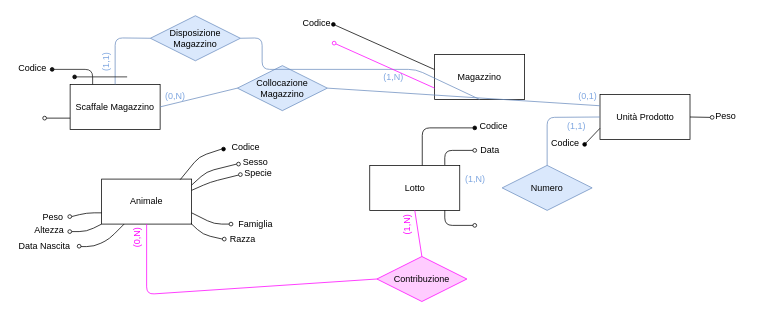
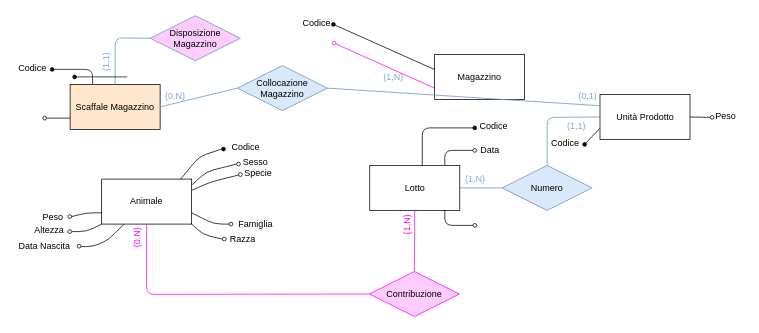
node "Disposizione Magazzino": fillcolor #dae8fc -> #ffccff
edge "Disposizione Magazzino" -- "Magazzino": removed
node "Scaffale Magazzino": fillcolor #ffffff -> #ffe6cc
edge "Lotto" -- "Numero": added
node "Contribuzione": moved (422, 279) -> (414, 294)
